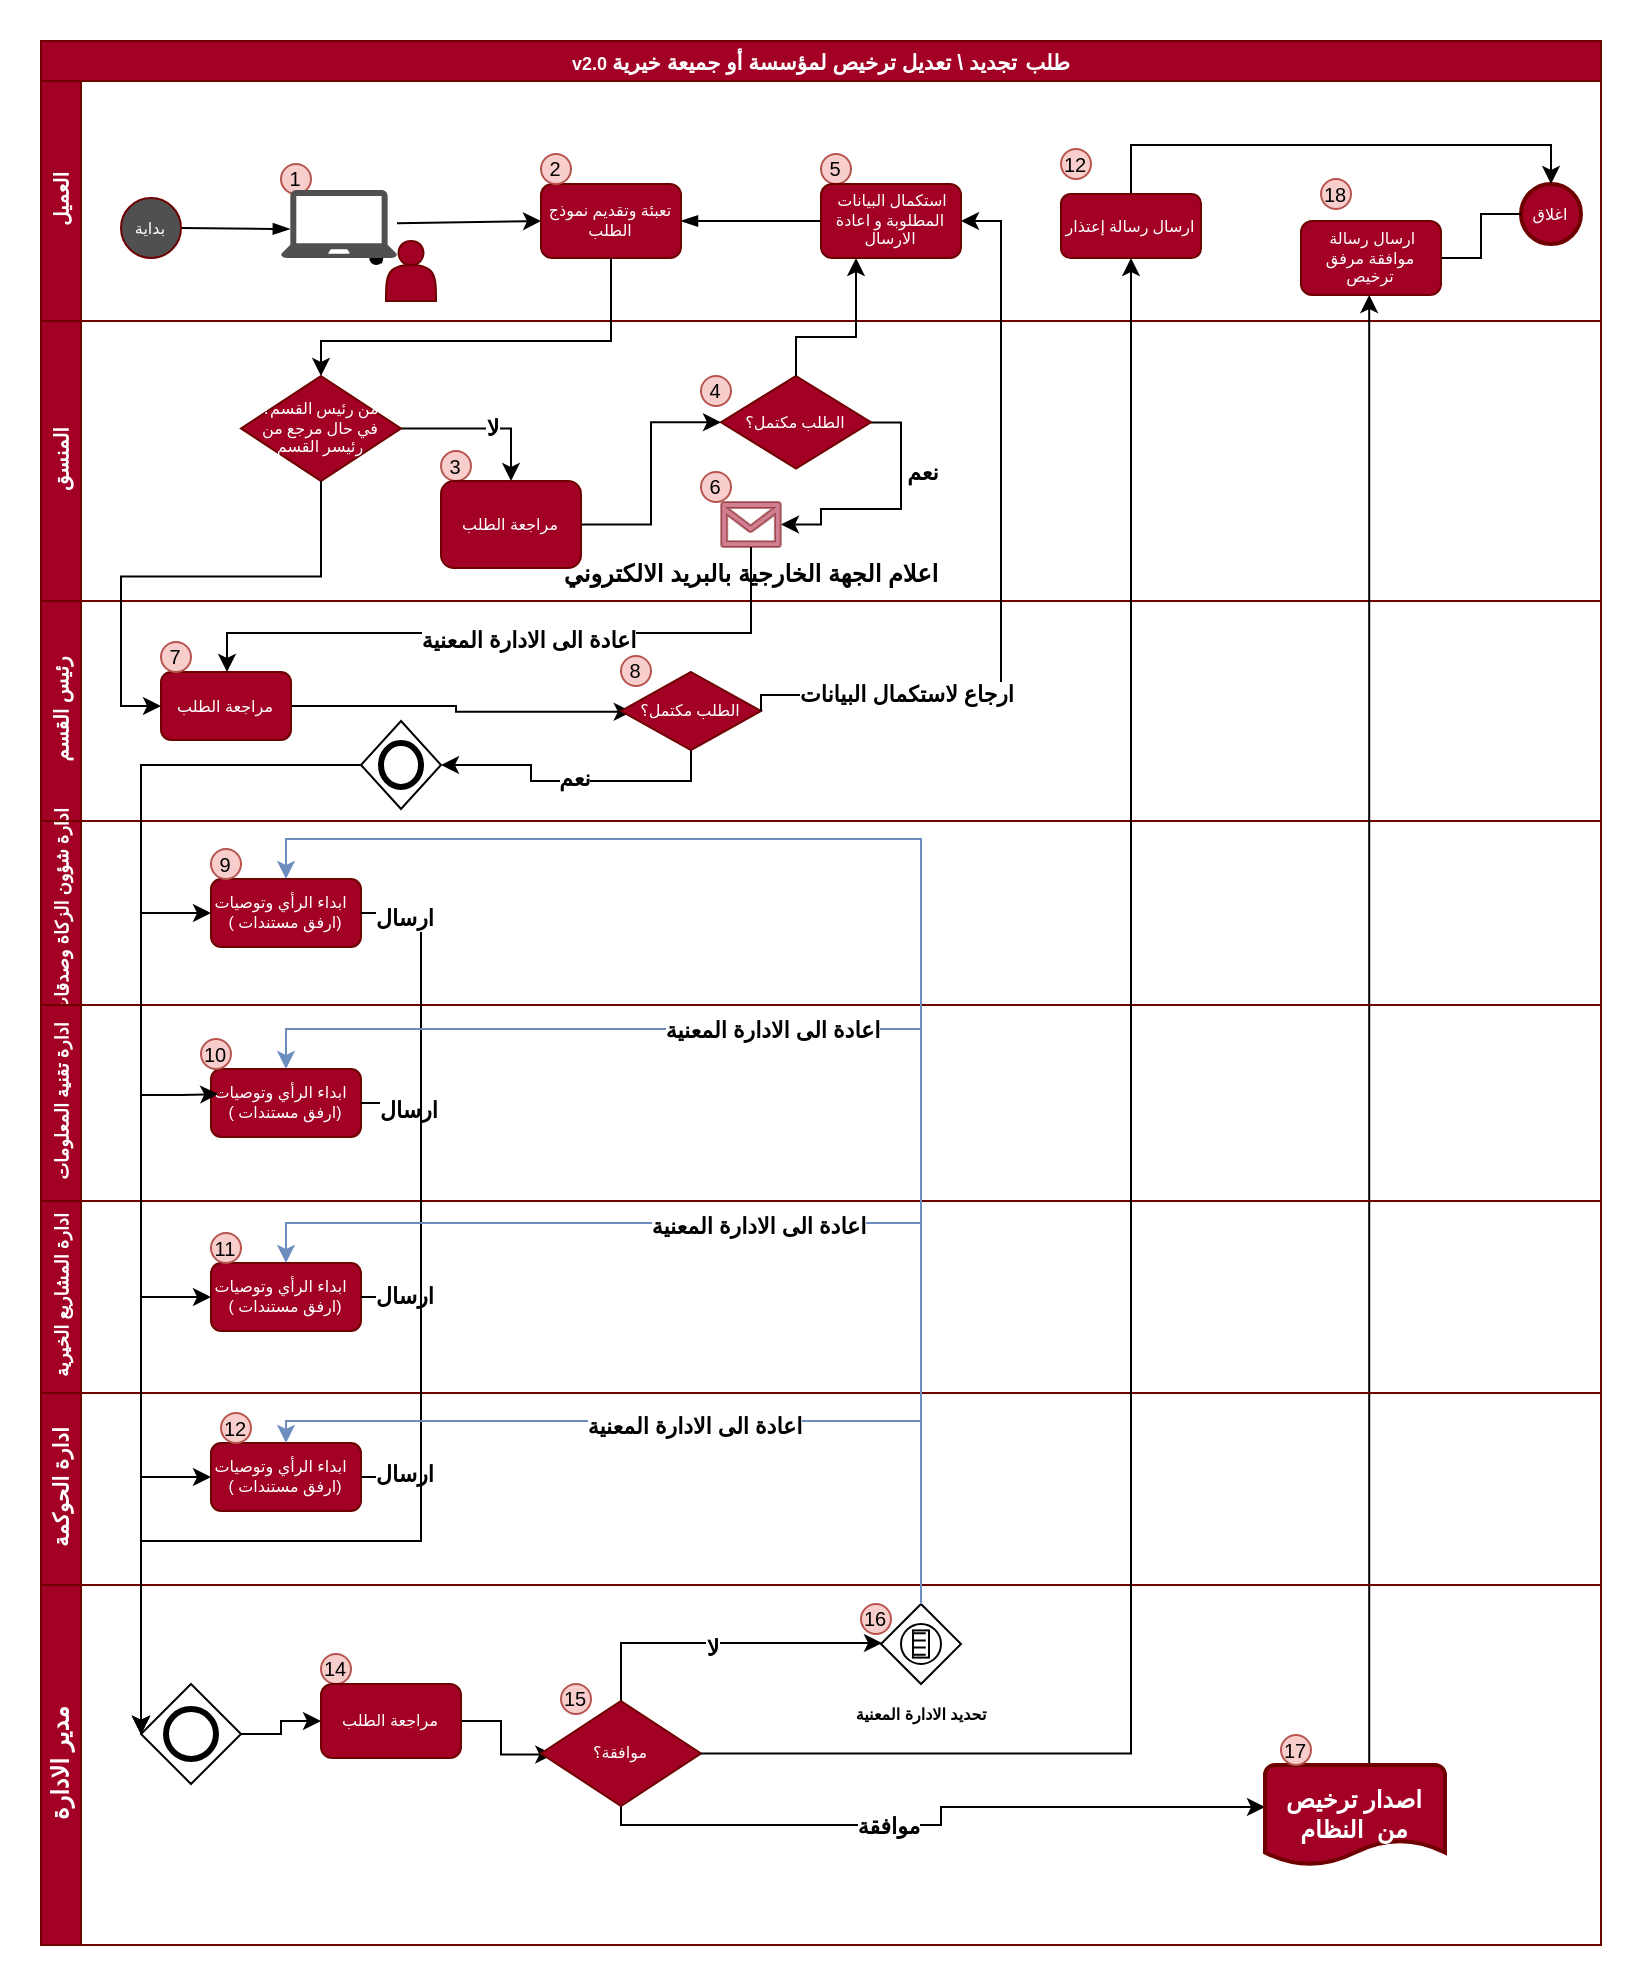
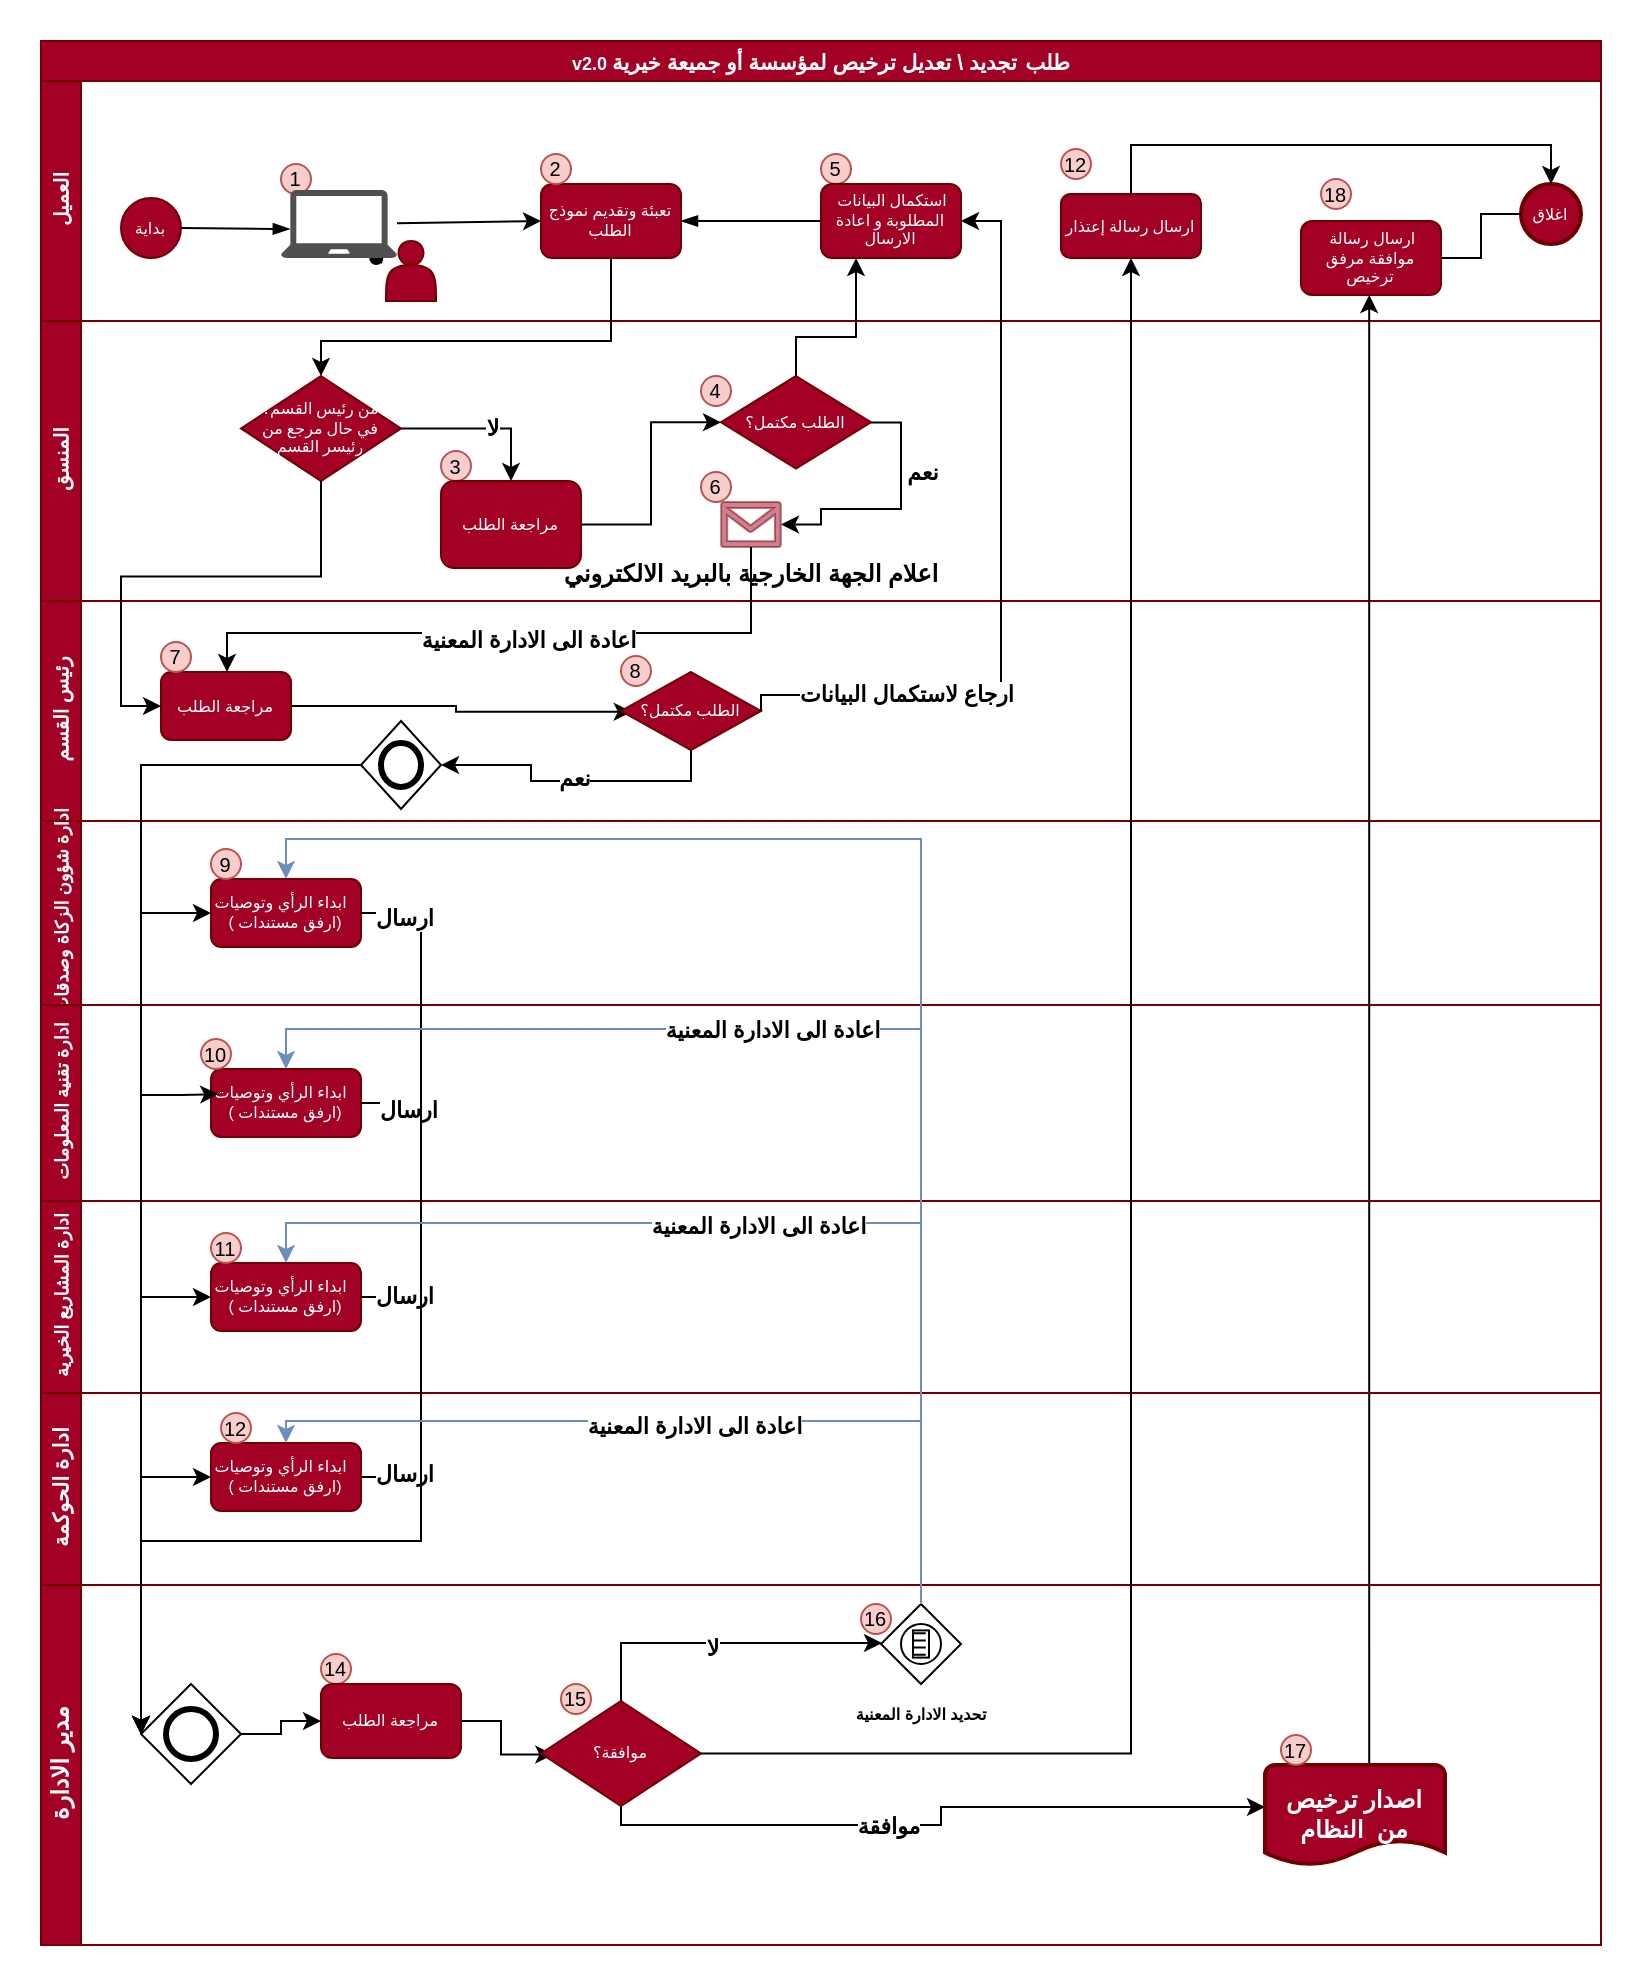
node "بداية": fillcolor #505050 -> #a20025
